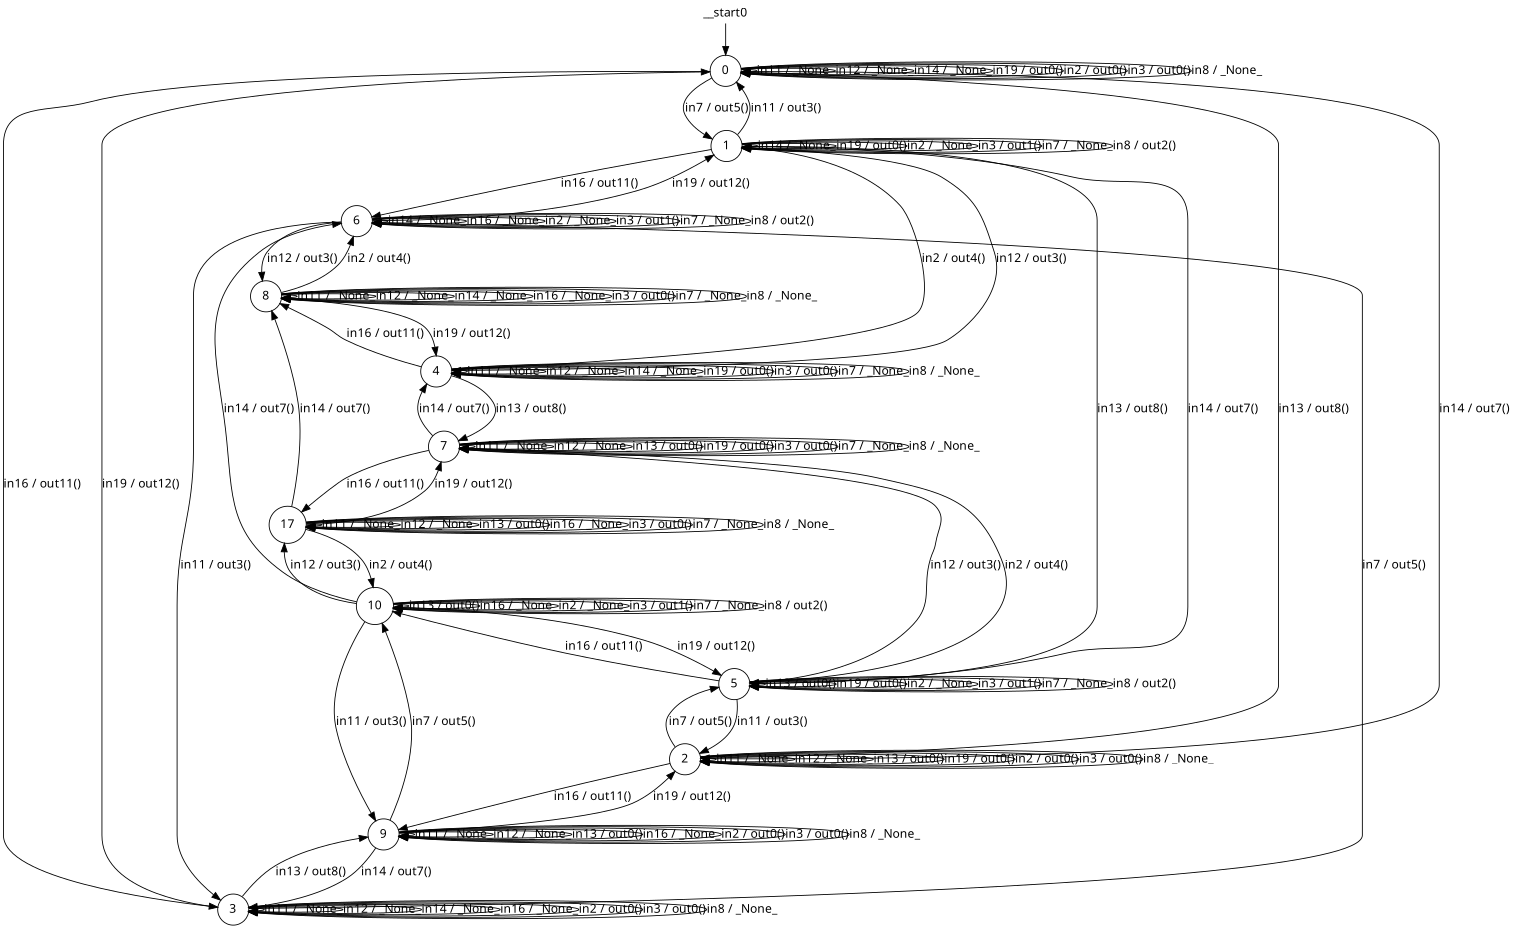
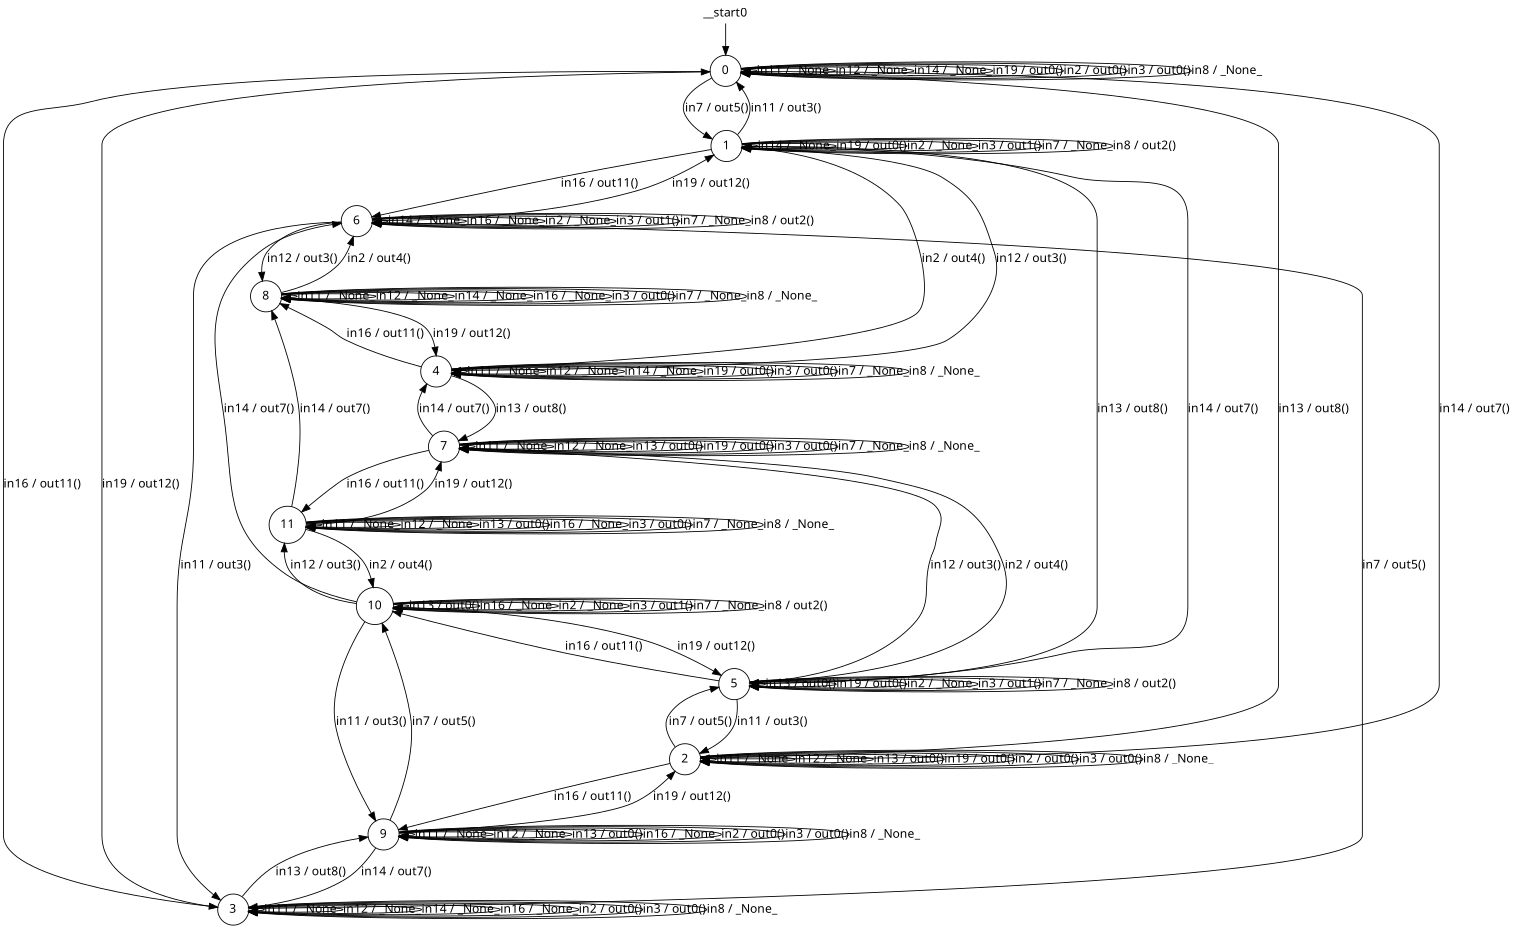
node "17": label "17" -> "11"
